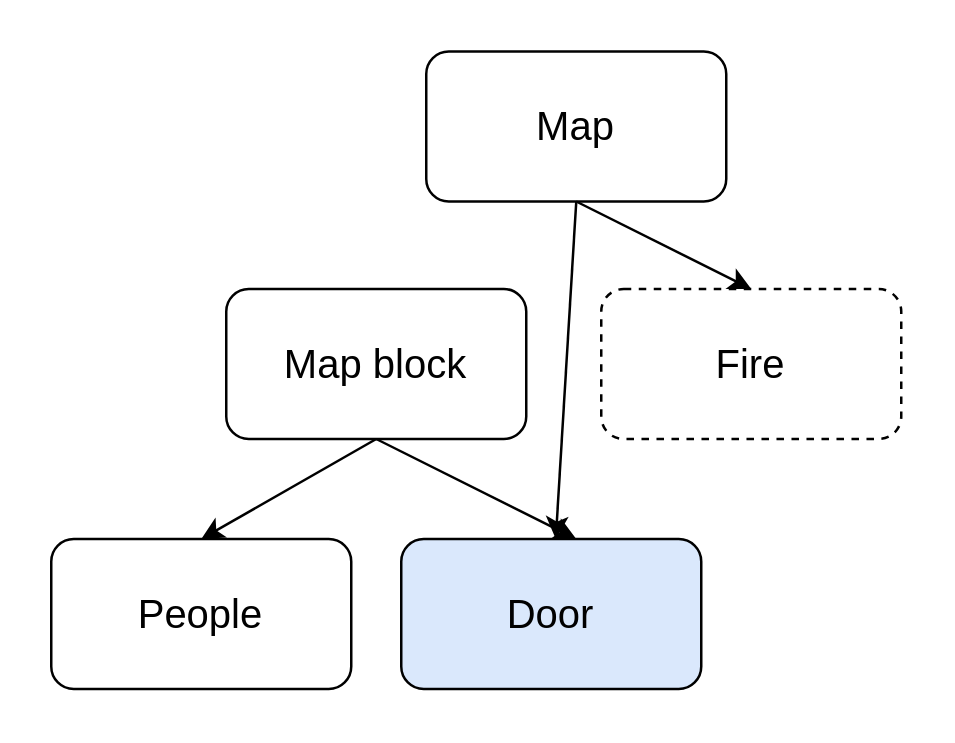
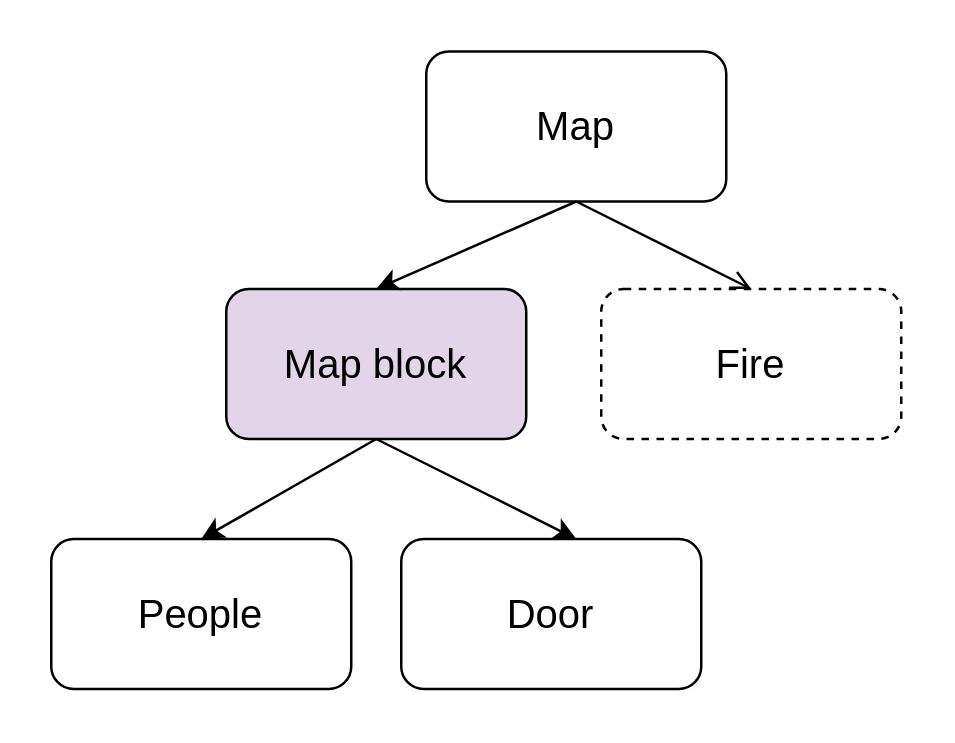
edge "Map" -> "Fire": arrowhead classic -> open
edge "Map" -> "Door": now "Map" -> "Map block"
node "Map block": fillcolor #ffffff -> #e1d5e7
node "Door": fillcolor #dae8fc -> #ffffff
